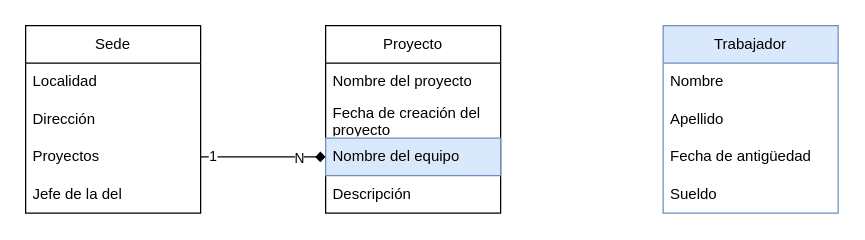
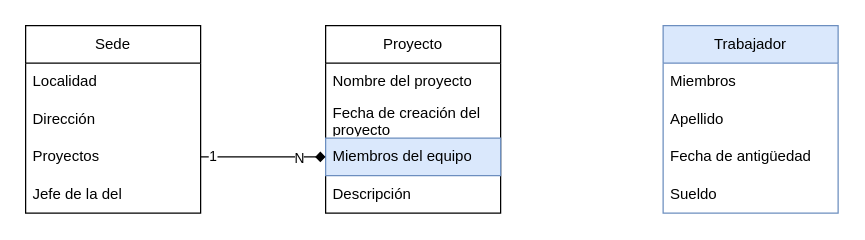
node "Nombre": label "Nombre" -> "Miembros"
node "Nombre del equipo": label "Nombre del equipo" -> "Miembros del equipo"
